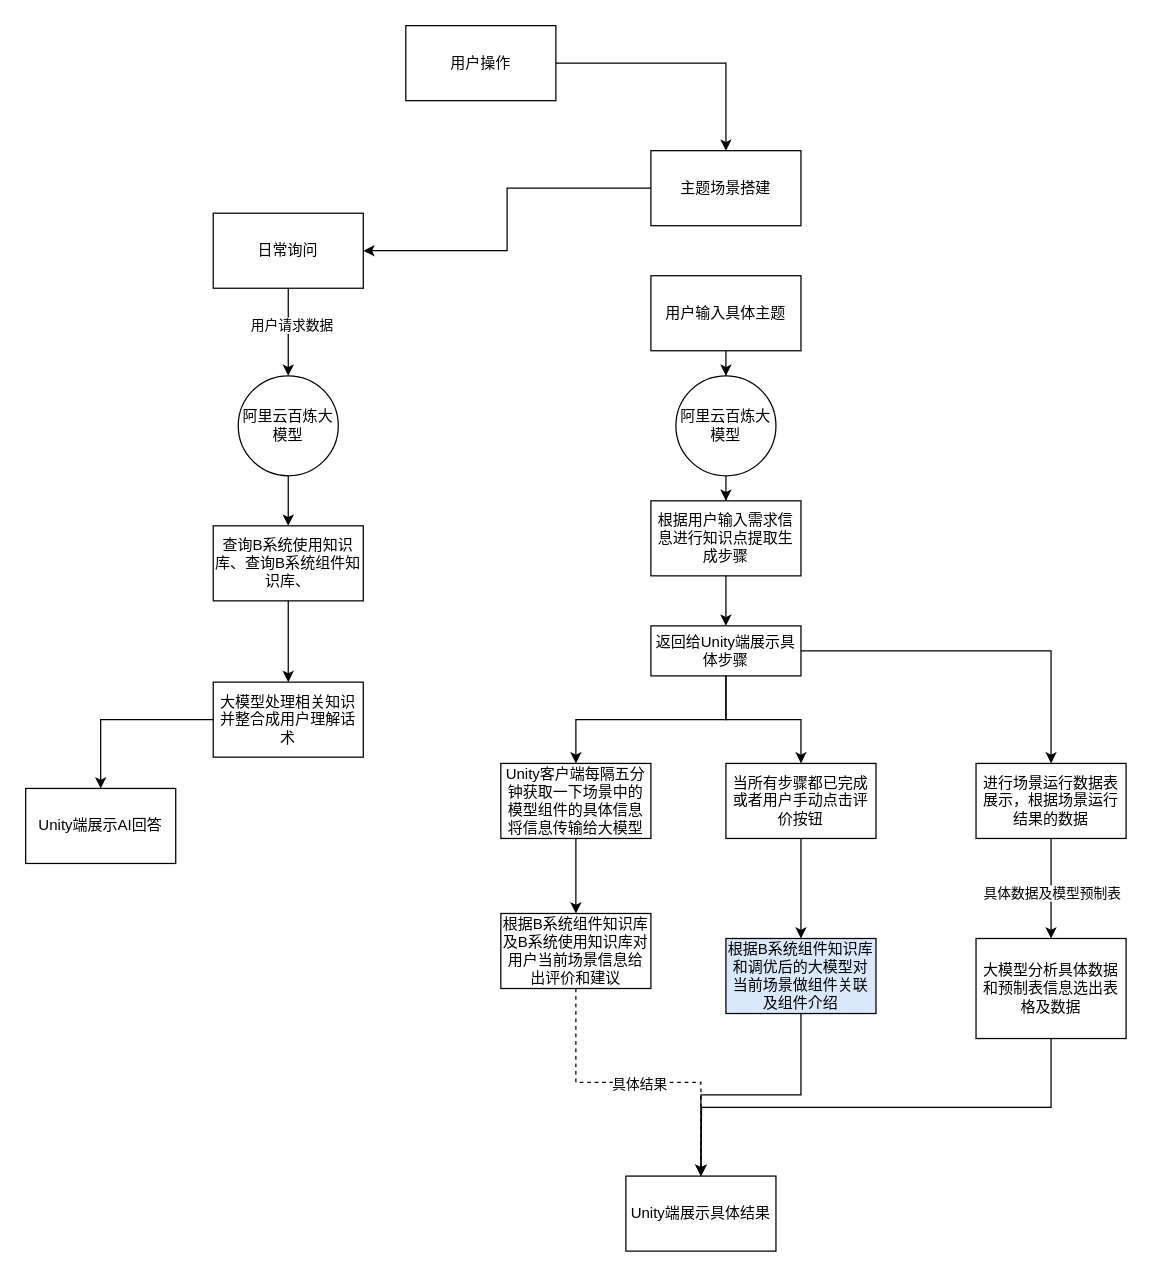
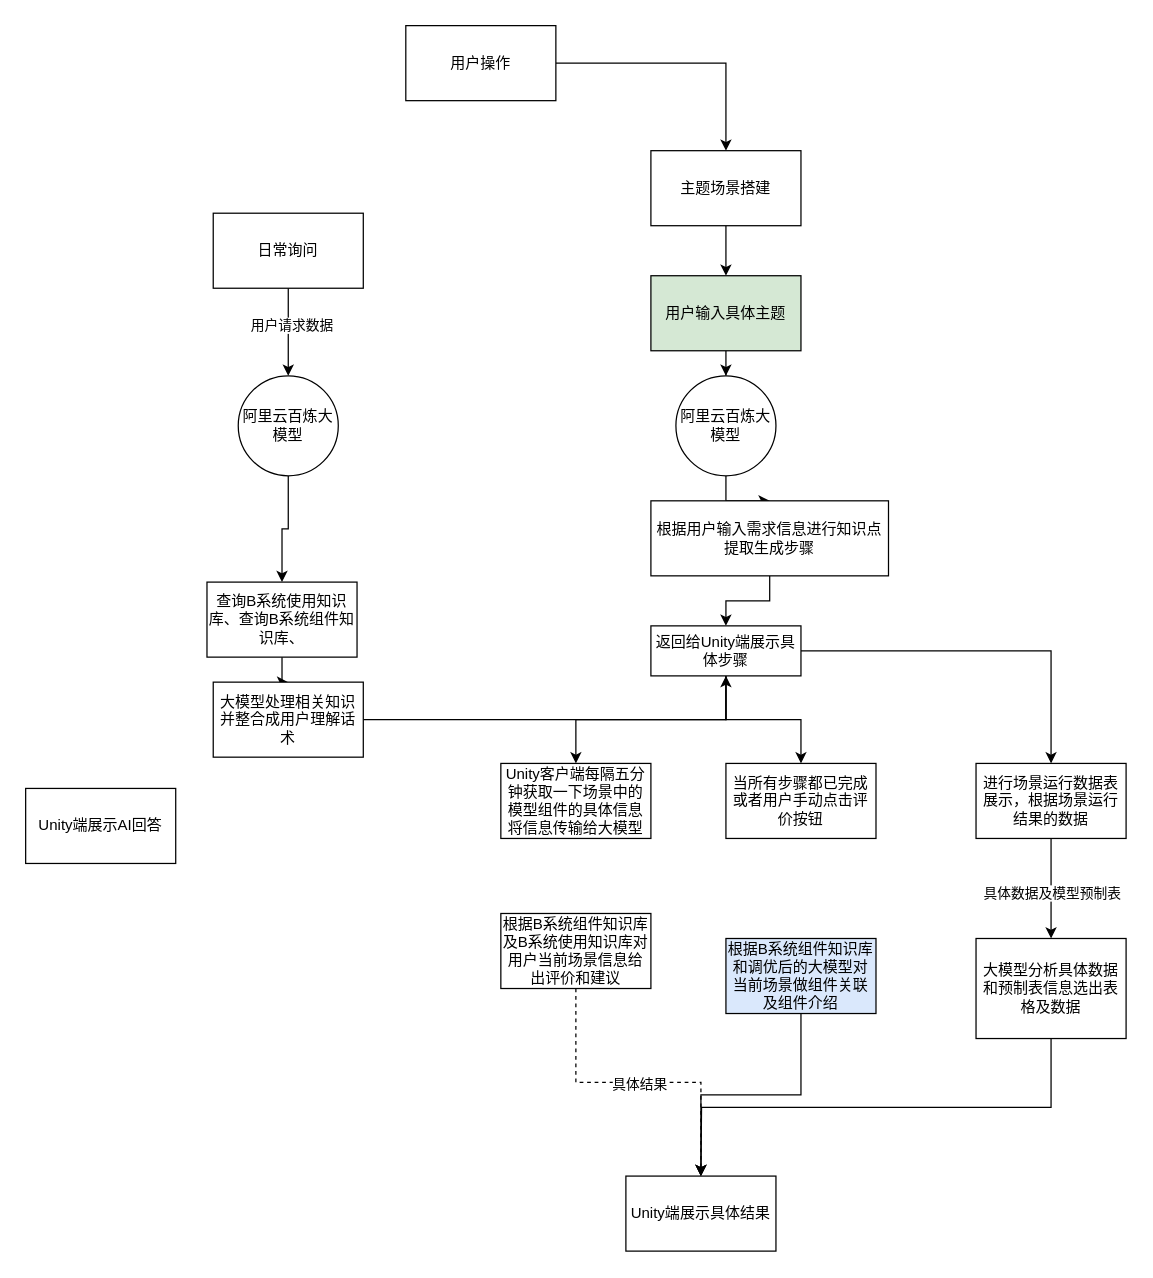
edge "主题场景搭建" -> "日常询问": now "主题场景搭建" -> "用户输入具体主题"
node "用户输入具体主题": fillcolor #ffffff -> #d5e8d4
node "根据用户输入需求信息进行知识点提取生成步骤": size 150x75 -> 238x75
node "查询B系统使用知识库、查询B系统组件知识库、": moved (288, 563) -> (282, 619)
edge "大模型处理相关知识并整合成用户理解话术" -> "Unity端展示AI回答": now "大模型处理相关知识并整合成用户理解话术" -> "返回给Unity端展示具体步骤"
edge "Unity客户端每隔五分钟获取一下场景中的模型组件的具体信息将信息传输给大模型" -> "根据B系统组件知识库及B系统使用知识库对用户当前场景信息给出评价和建议": removed
edge "当所有步骤都已完成或者用户手动点击评价按钮" -> "根据B系统组件知识库和调优后的大模型对当前场景做组件关联及组件介绍": removed
